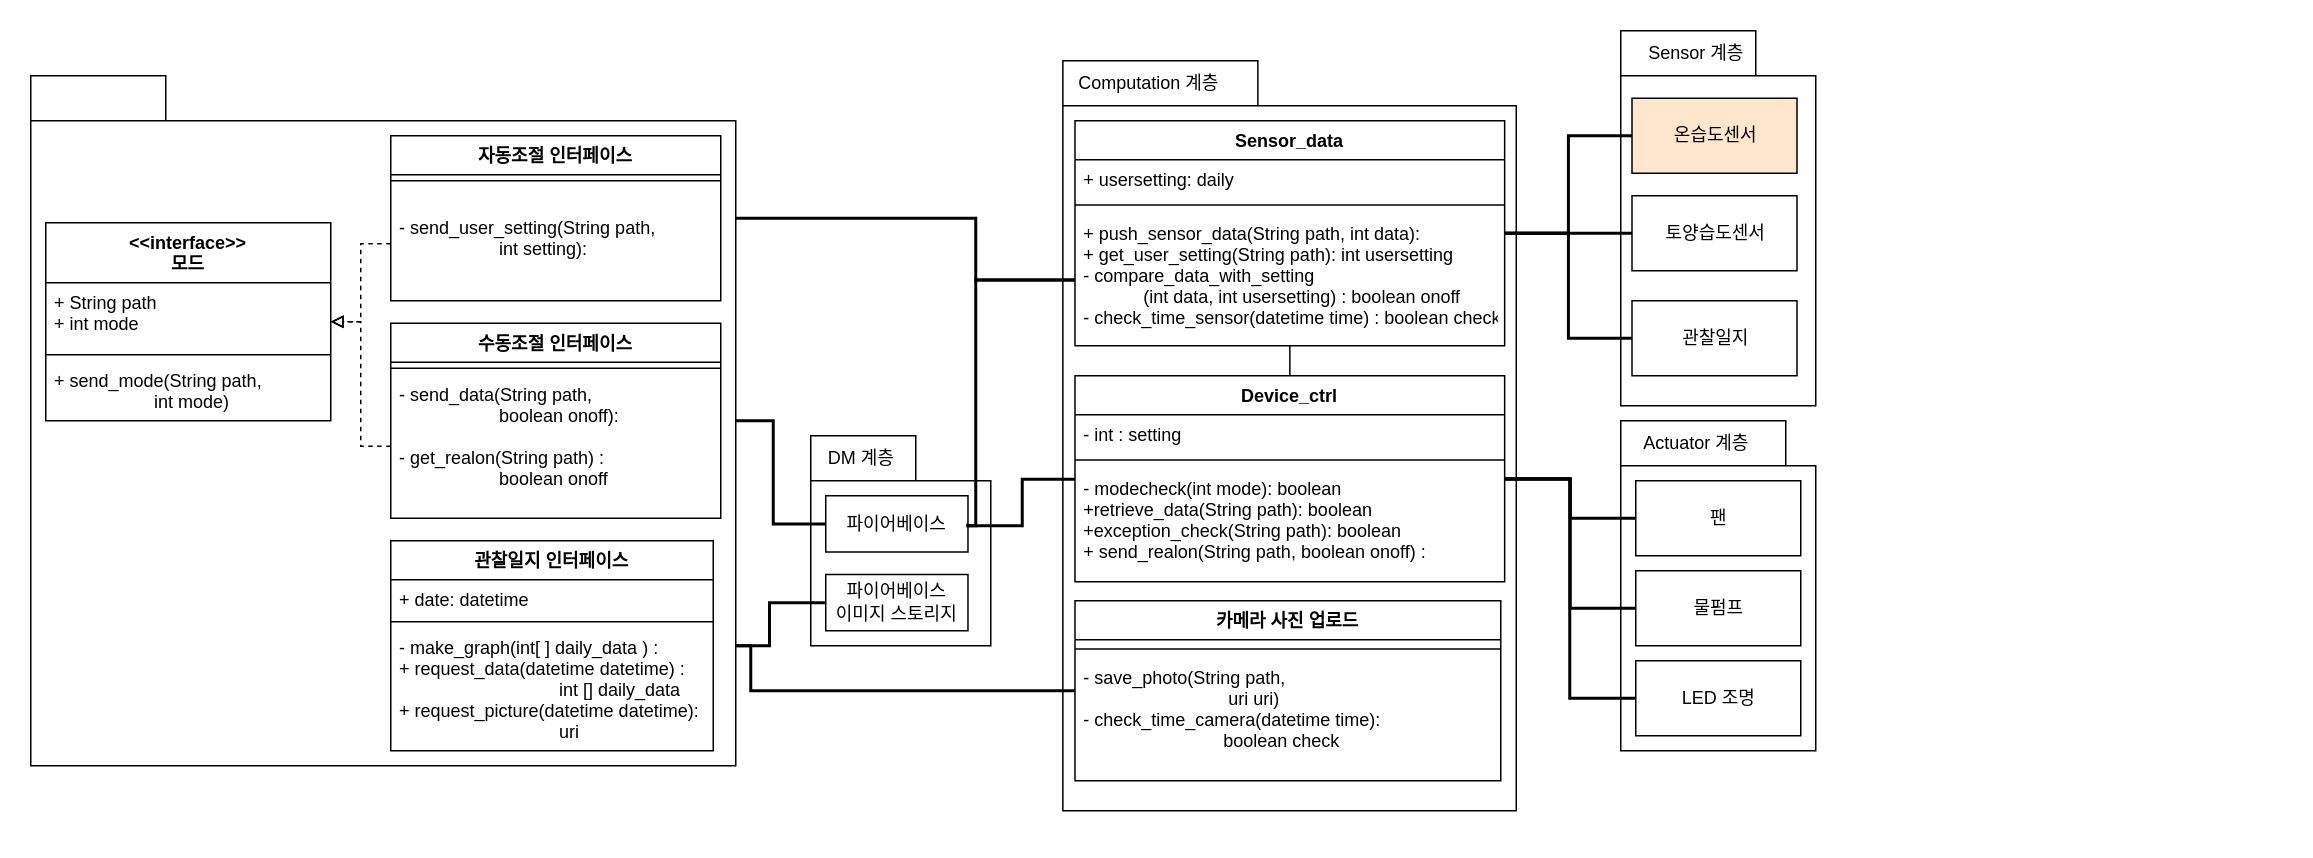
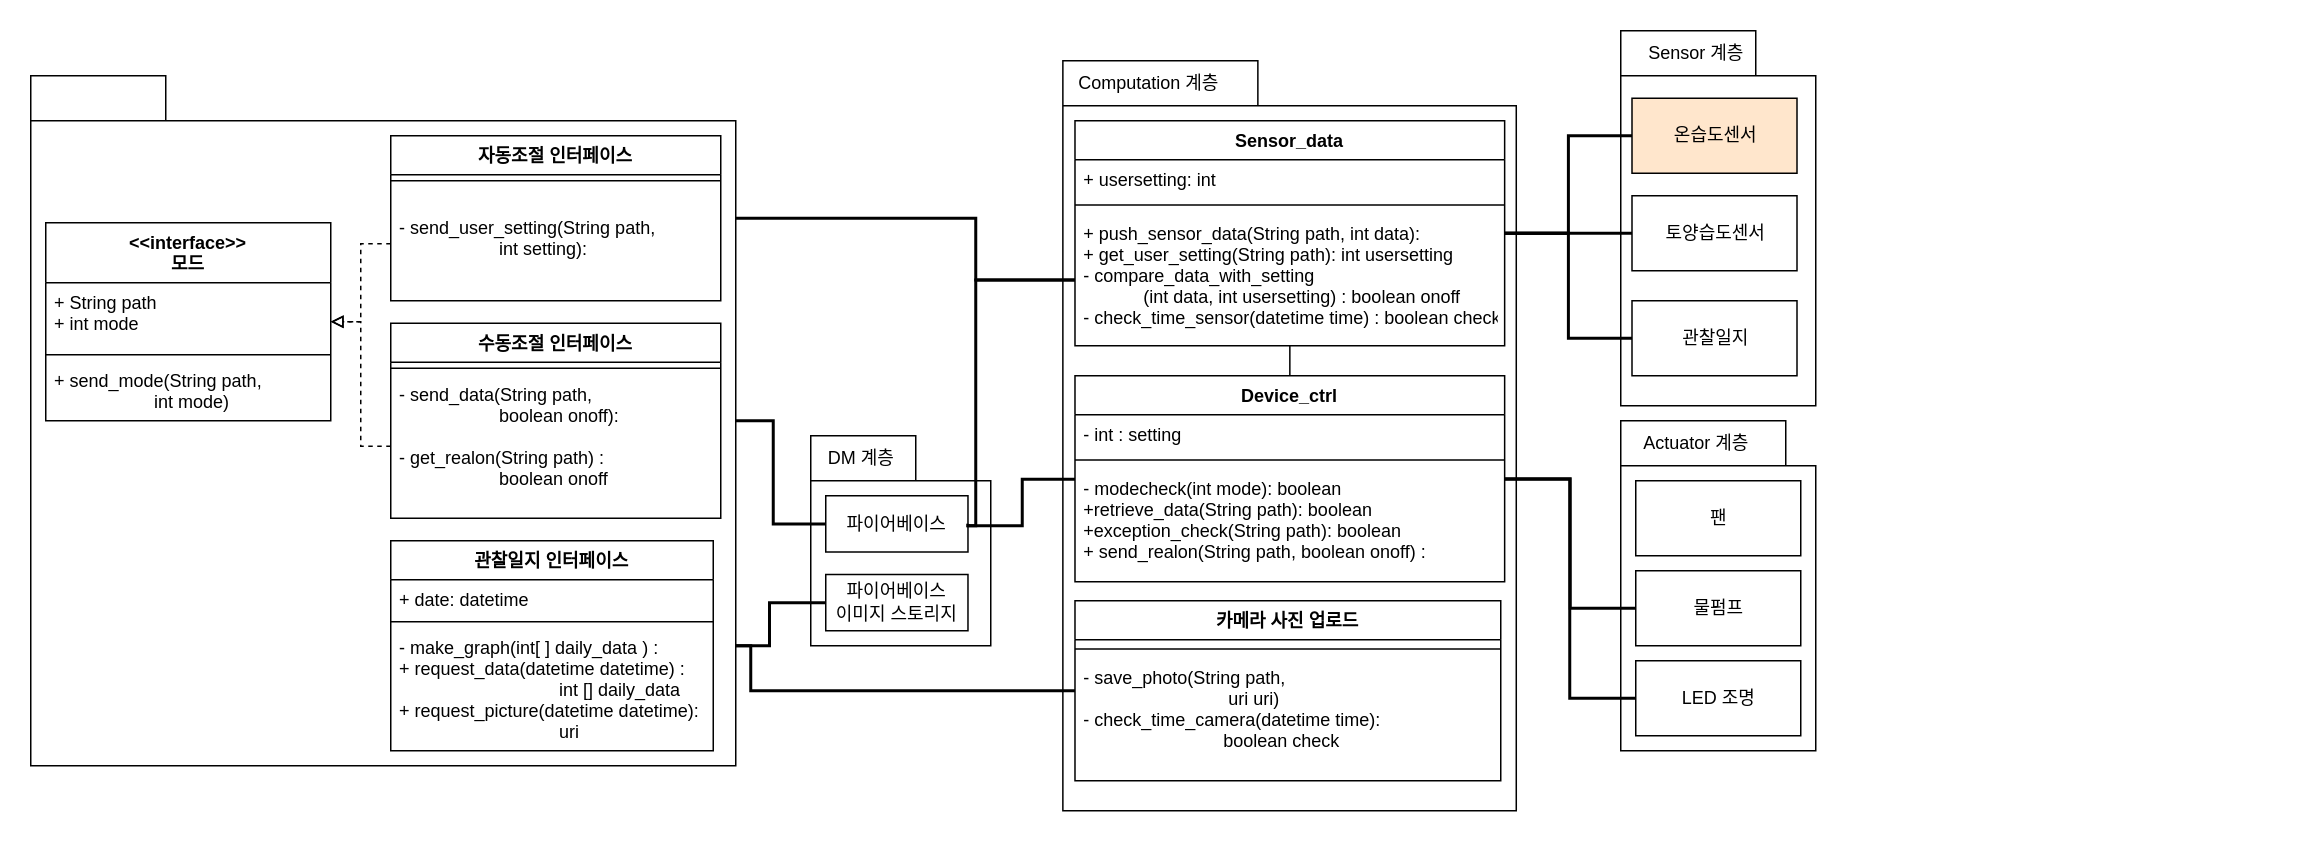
node "+ usersetting: daily": label "+ usersetting: daily" -> "+ usersetting: int"
edge "Device_ctrl" -- "팬": removed
